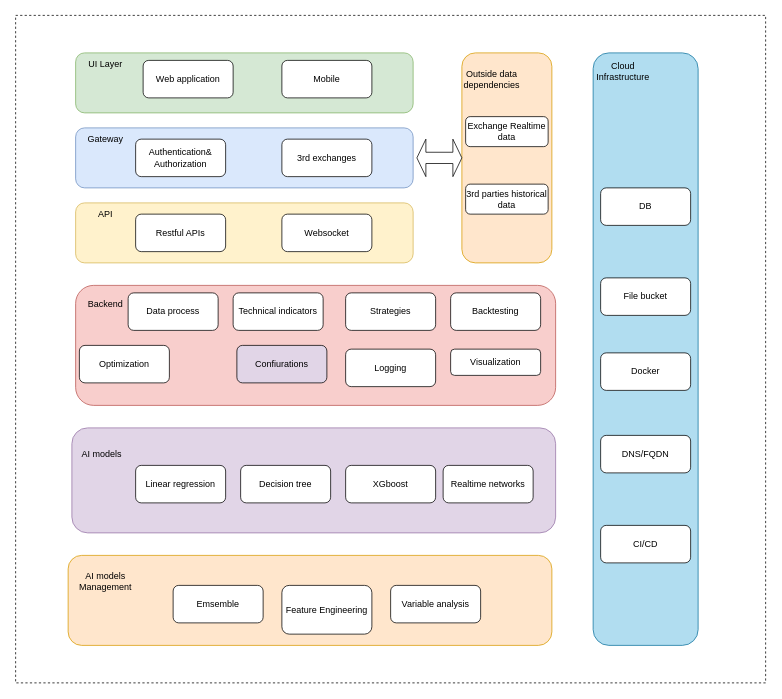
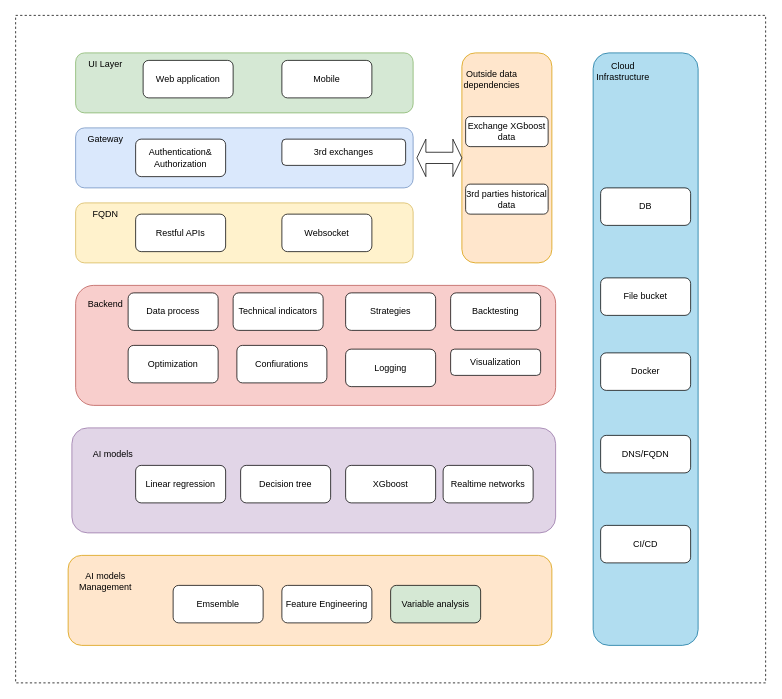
node "Exchange Realtime data": label "Exchange Realtime data" -> "Exchange XGboost data"
node "3rd exchanges": size 90x38 -> 124x26
node "API": label "API" -> "FQDN"
node "Optimization": moved (124, 364) -> (173, 364)
node "Confiurations": fillcolor #e1d5e7 -> #ffffff
node "AI models": moved (102, 454) -> (113, 454)
node "Variable analysis": fillcolor #ffffff -> #d5e8d4
node "Feature Engineering": size 90x49 -> 90x38
